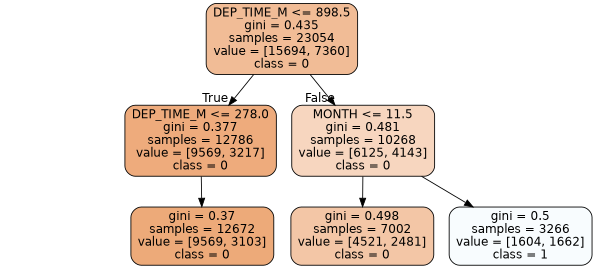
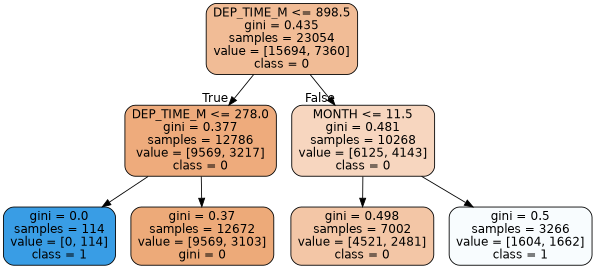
node "gini = 0.0 samples = 114 value = [0, 114] class = 1": added
node "gini = 0.37 samples = 12672 value = [9569, 3103] class = 0": label "gini = 0.37 samples = 12672 value = [9569, 3103] class = 0" -> "gini = 0.37 samples = 12672 value = [9569, 3103] gini = 0"
